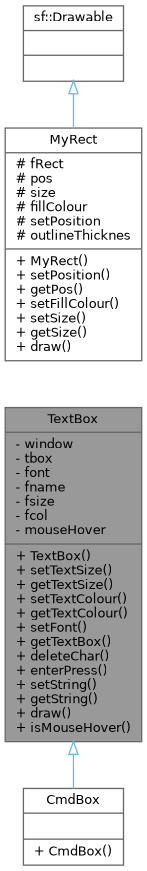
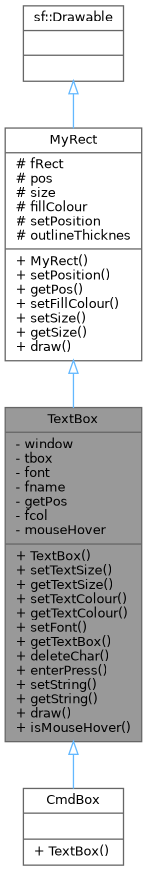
edge "TextBox" -> "MyRect": added
node "TextBox": text "- fsize" -> "- getPos"
node "CmdBox": text "+ CmdBox()" -> "+ TextBox()"
